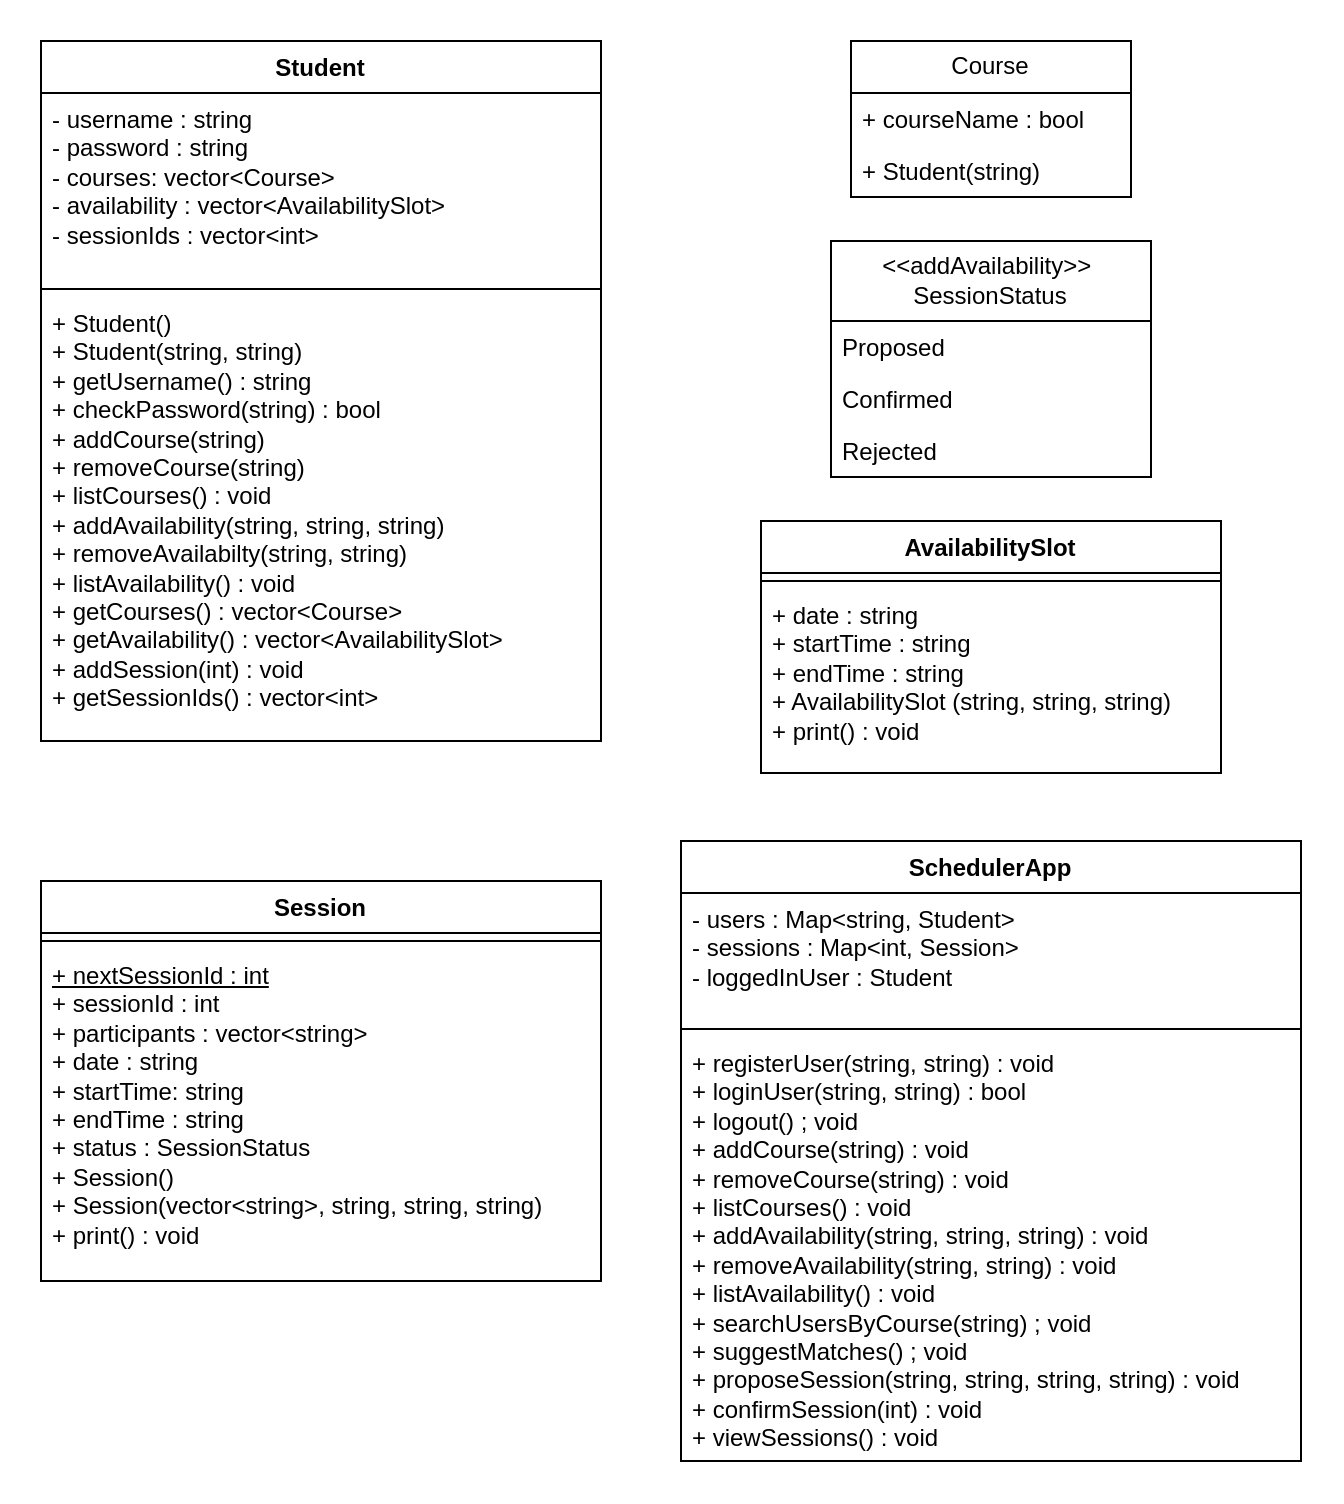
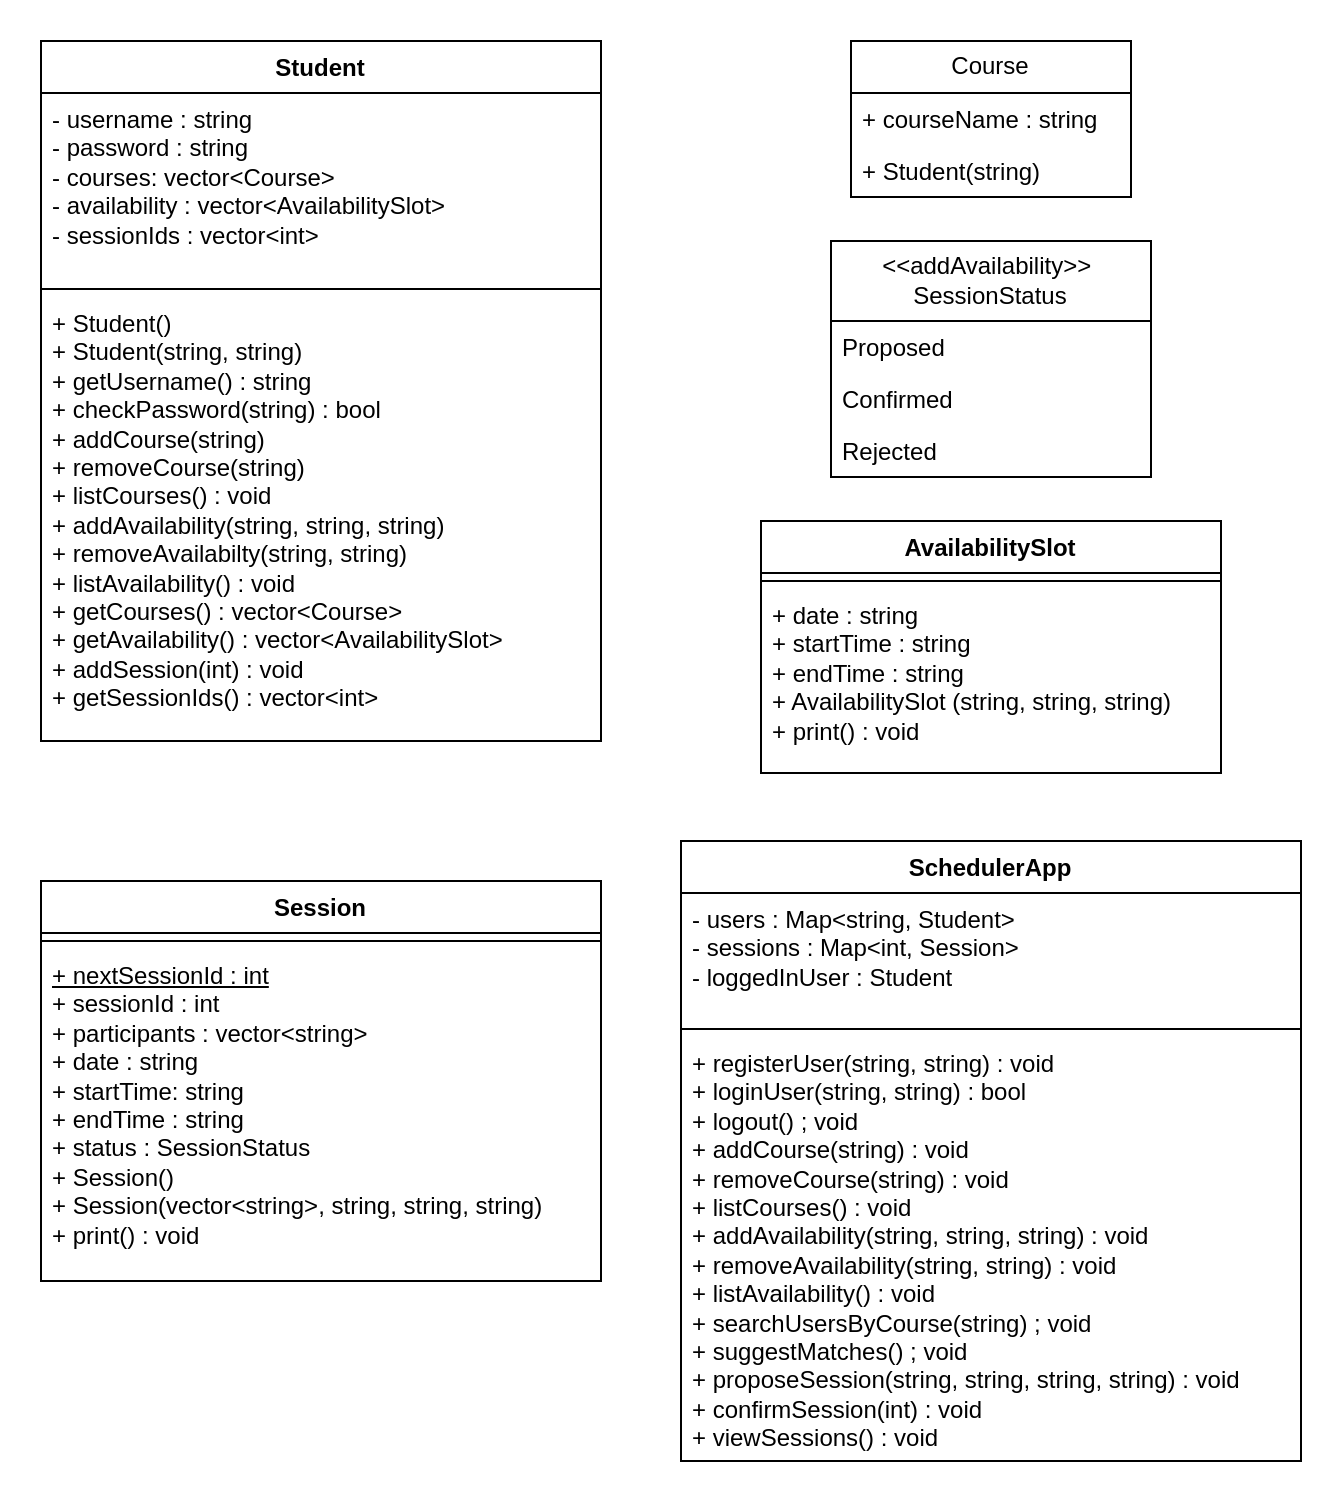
node "+ courseName : bool": label "+ courseName : bool" -> "+ courseName : string"
